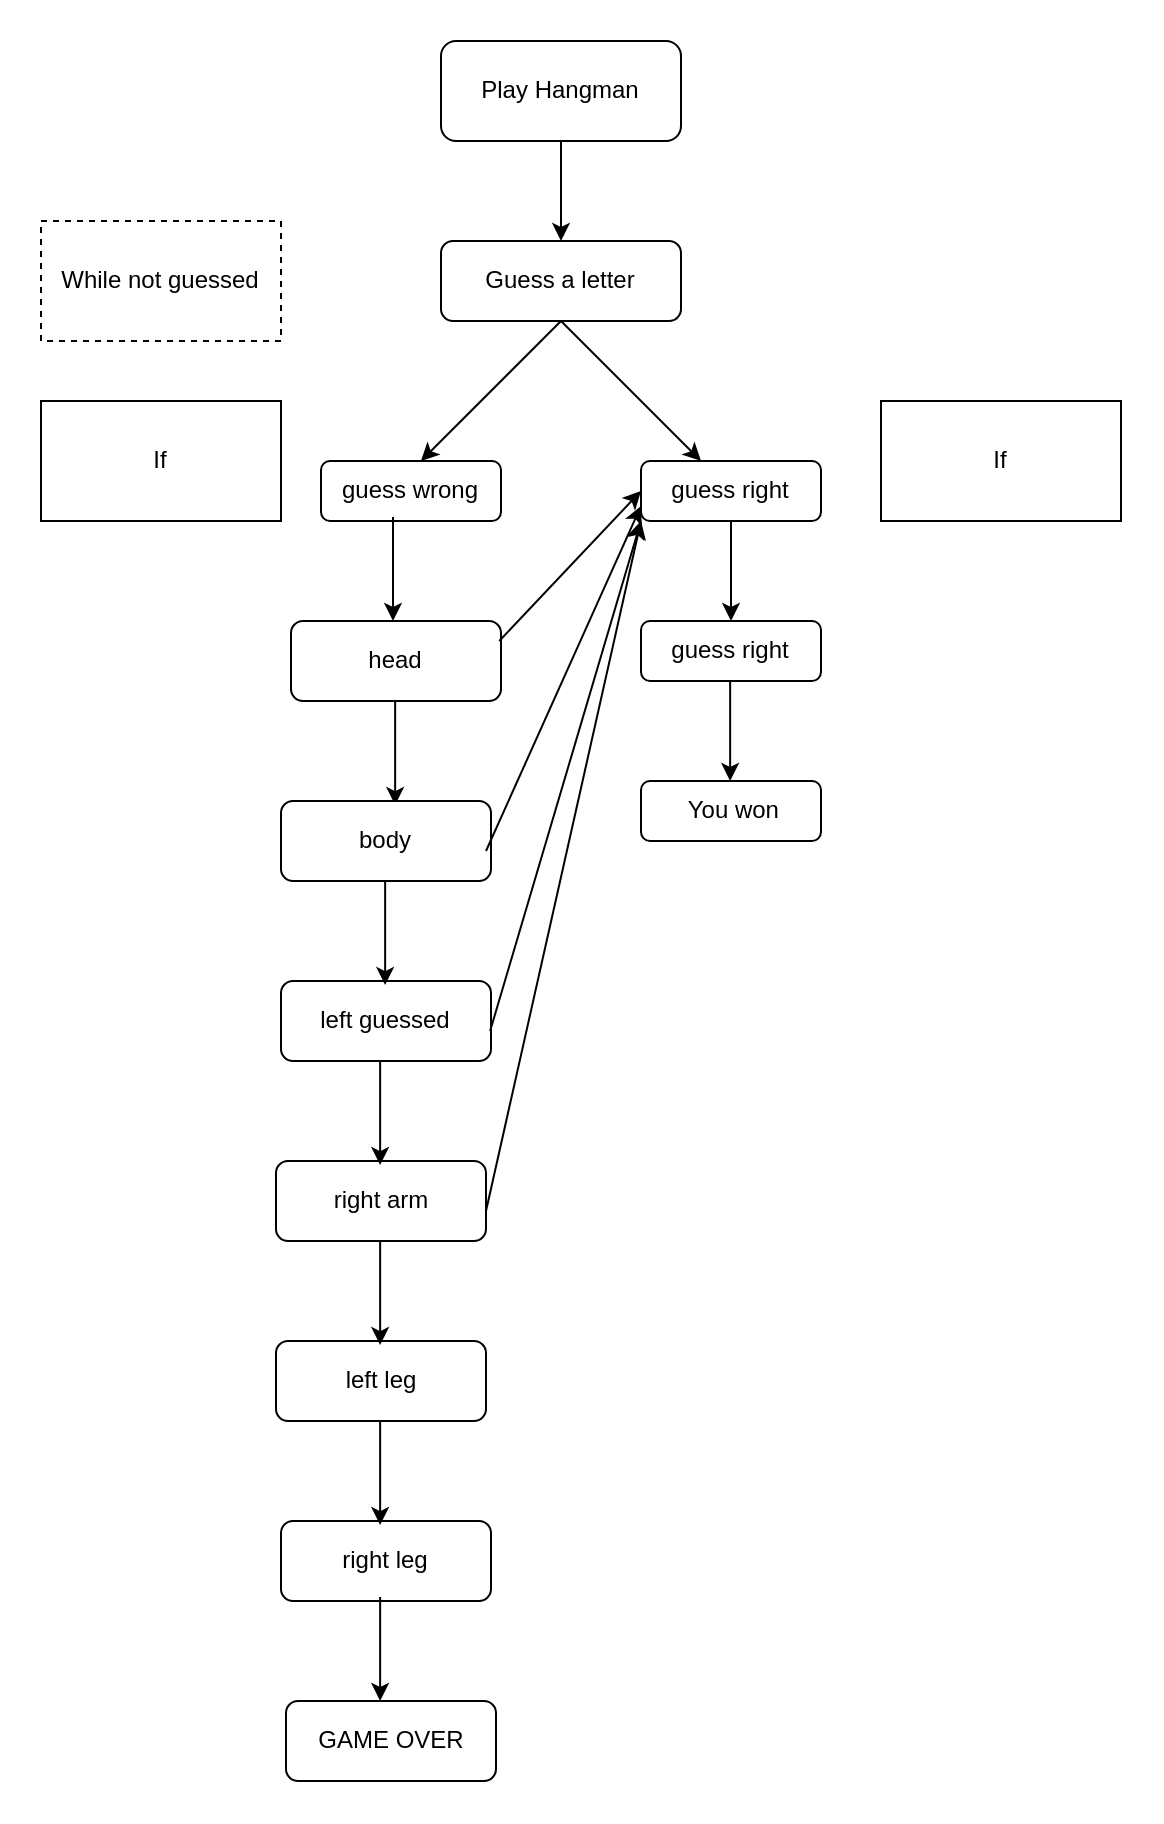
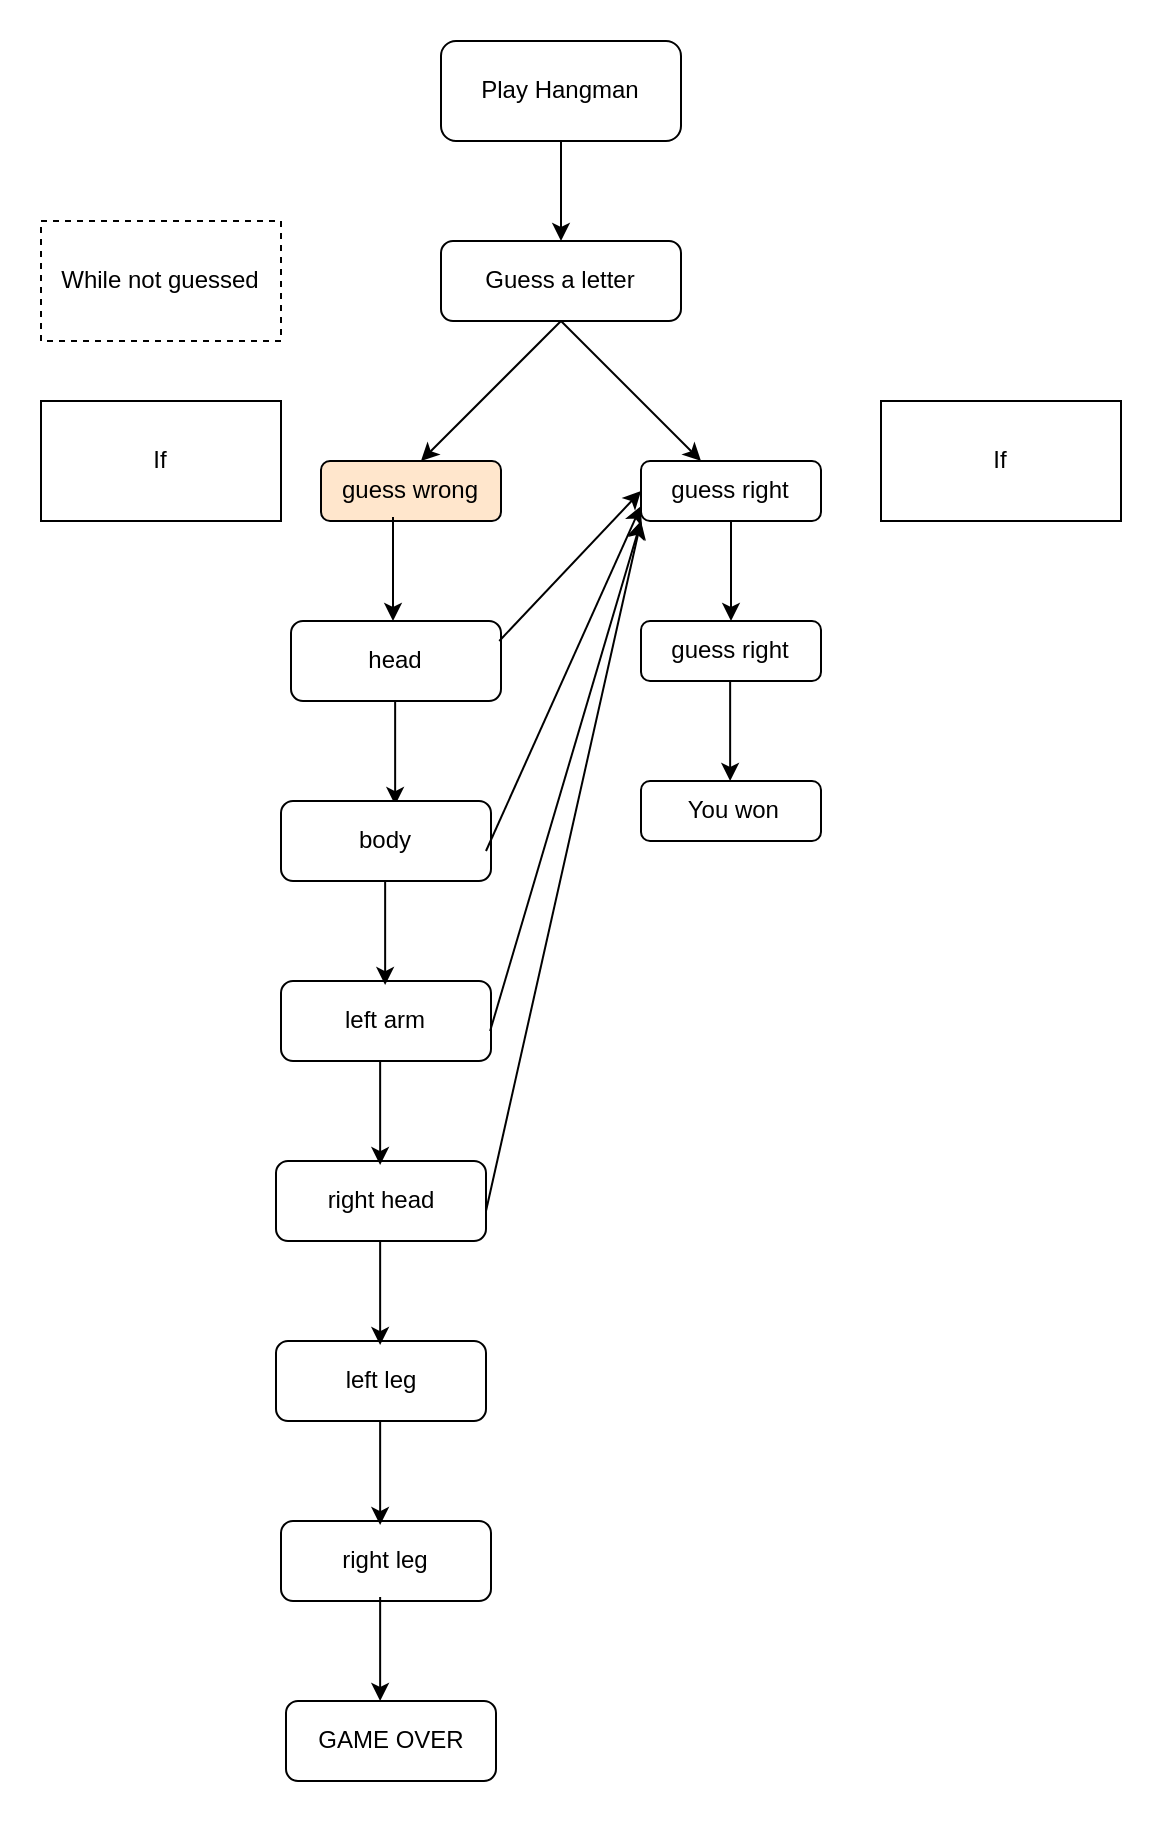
node "guess wrong": fillcolor #ffffff -> #ffe6cc
node "left guessed": label "left guessed" -> "left arm"
node "right arm": label "right arm" -> "right head"
